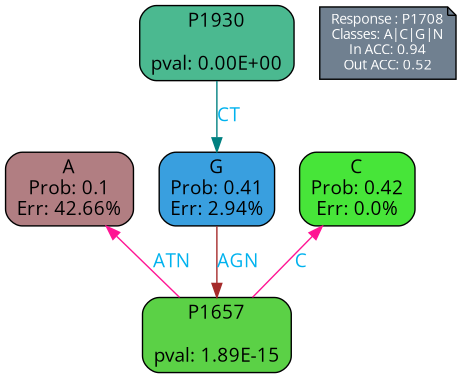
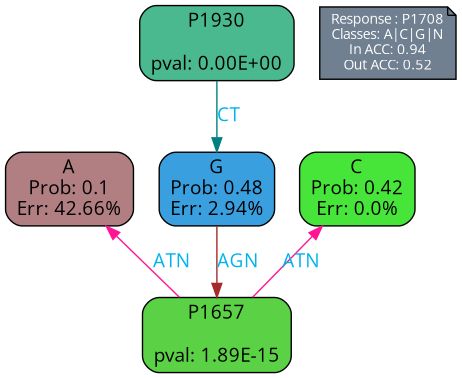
node "G Prob: 0.41 Err: 2.94%": label "G Prob: 0.41 Err: 2.94%" -> "G Prob: 0.48 Err: 2.94%"
edge "P1657 pval: 1.89E-15" -> "C Prob: 0.42 Err: 0.0%": label "C" -> "ATN"
